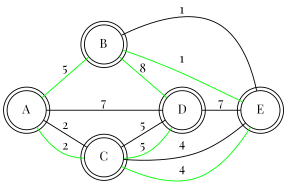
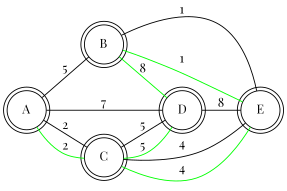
edge "B" -- "A": color green -> black
edge "D" -- "E": label "7" -> "8"
